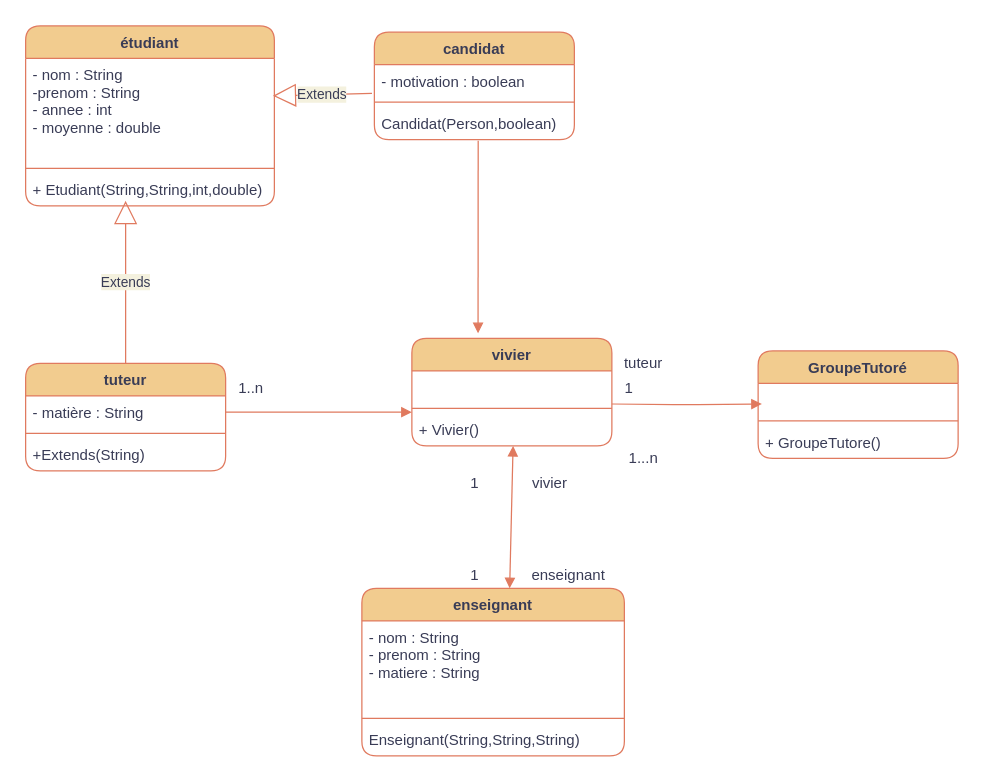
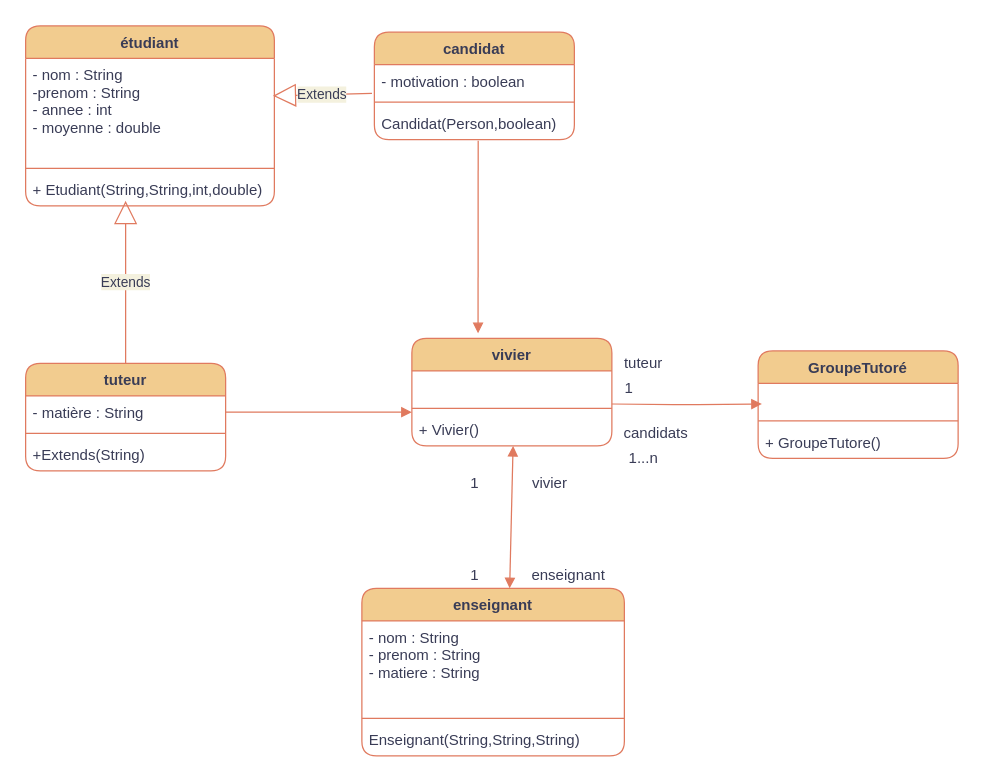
node "1..n": removed
node "candidats": added
